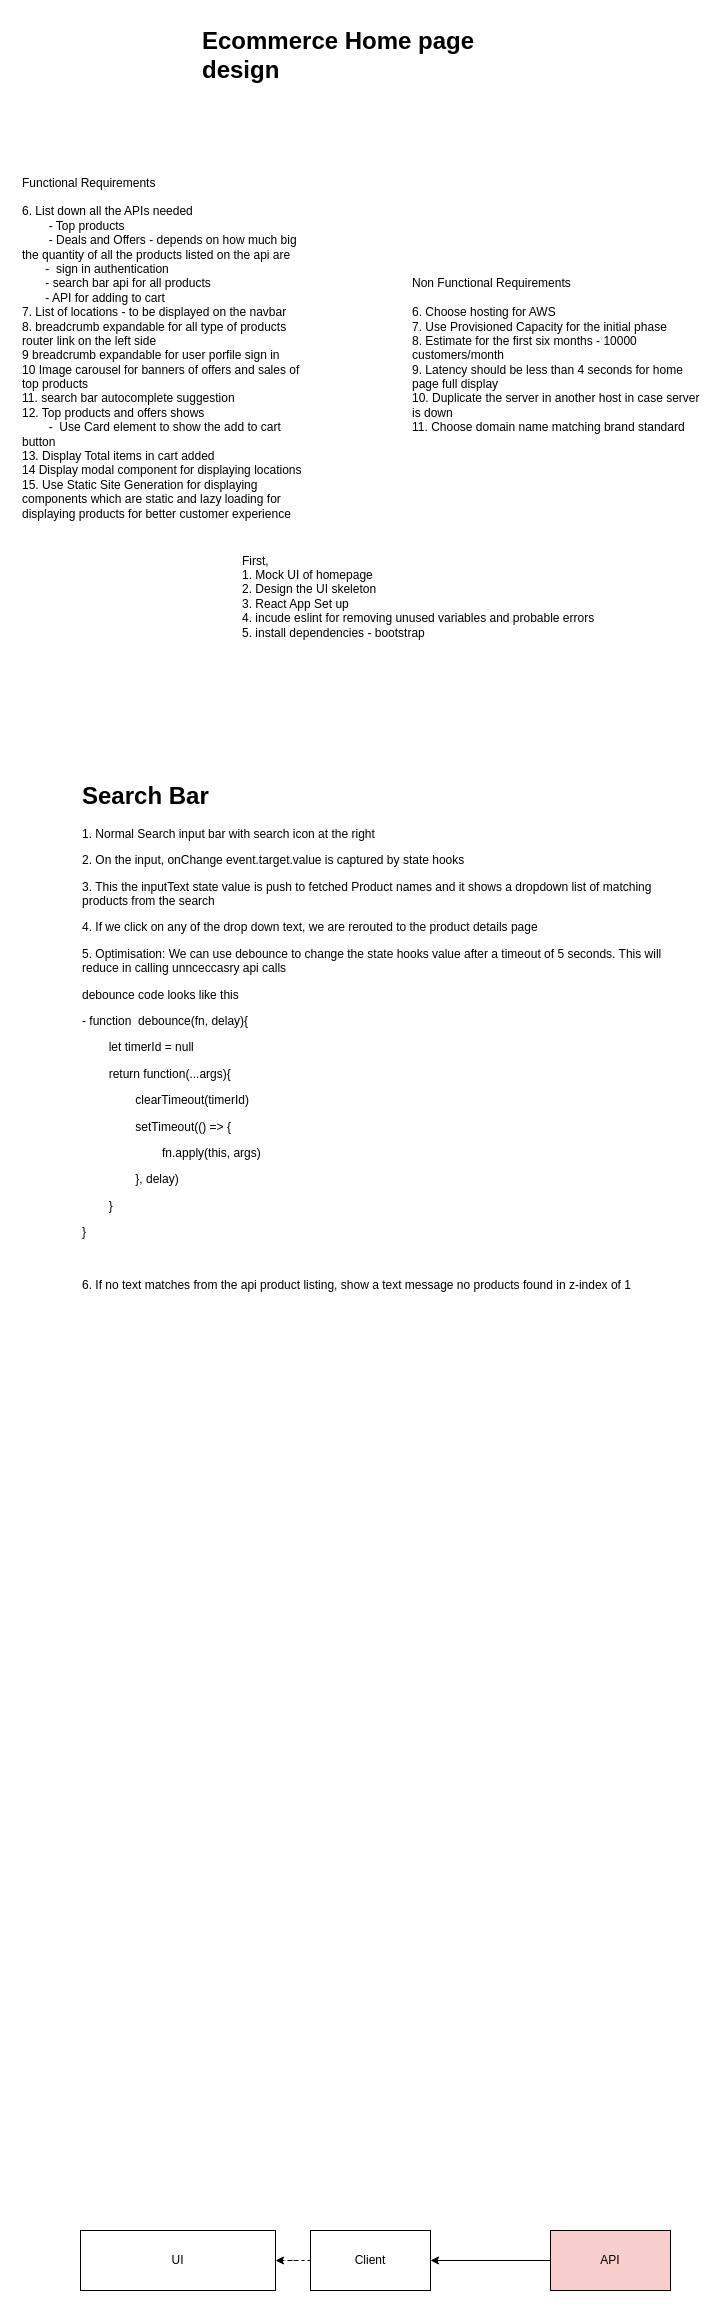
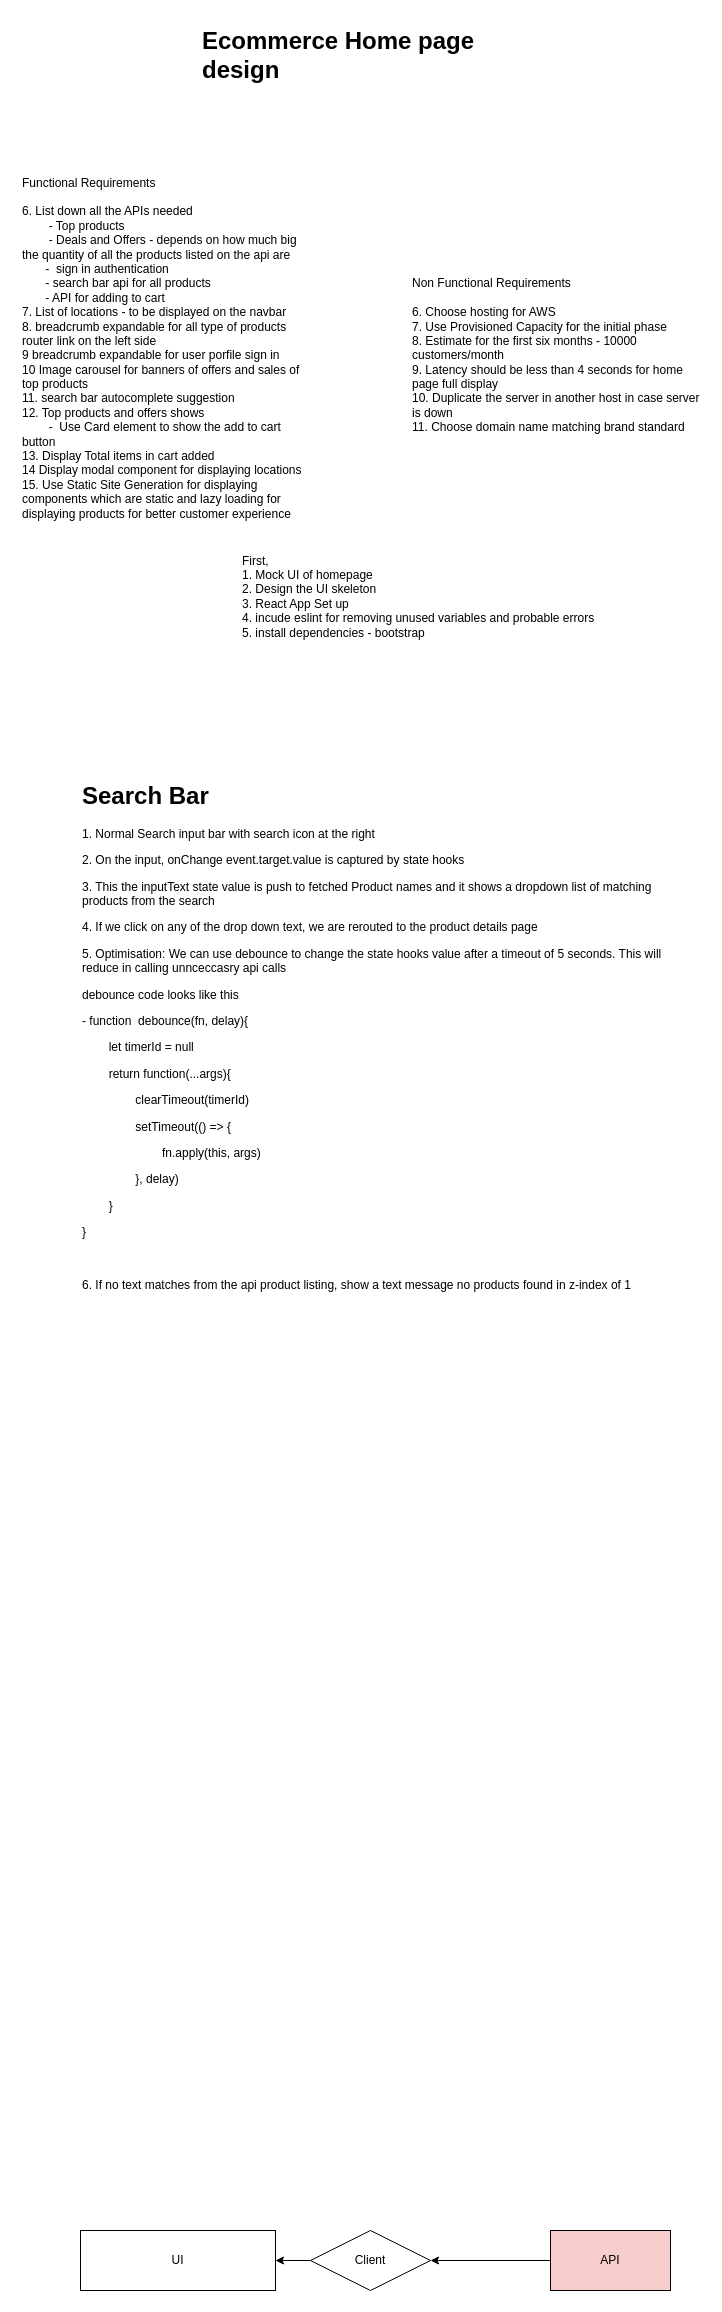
edge "Client" -> "UI": style dashed -> solid
node "Client": shape rectangle -> diamond
